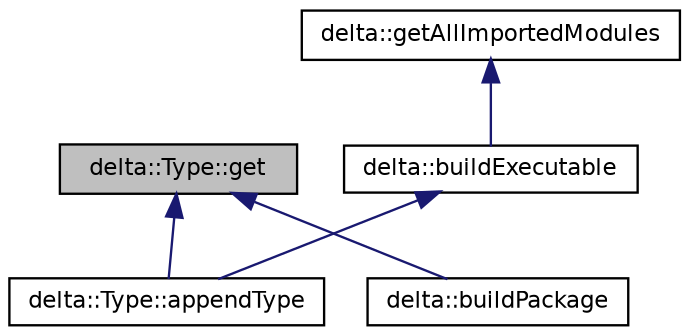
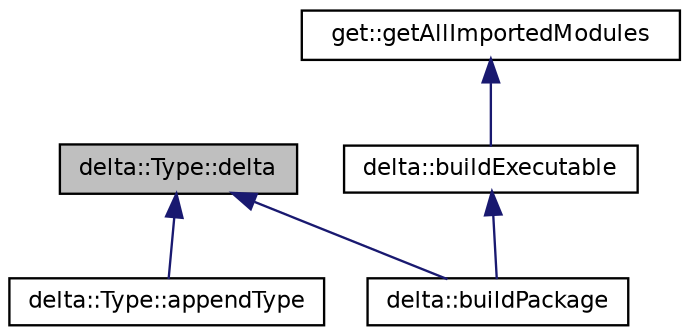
node "delta::getAllImportedModules": label "delta::getAllImportedModules" -> "get::getAllImportedModules"
node "delta::Type::get": label "delta::Type::get" -> "delta::Type::delta"
edge "delta::Type::appendType" -> "delta::buildExecutable": now "delta::buildPackage" -> "delta::buildExecutable"
